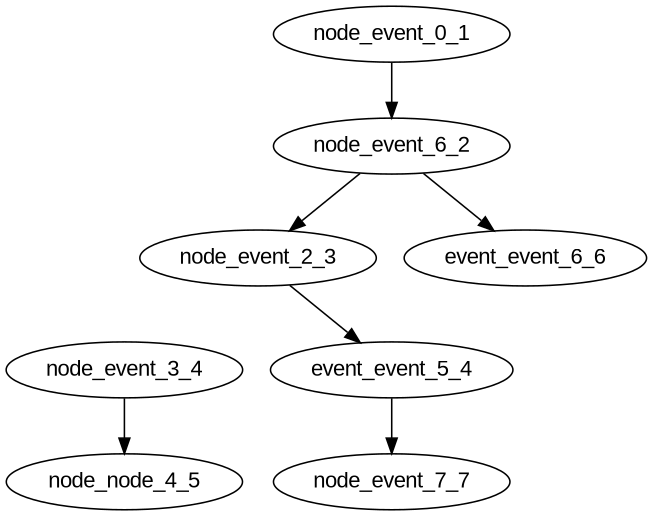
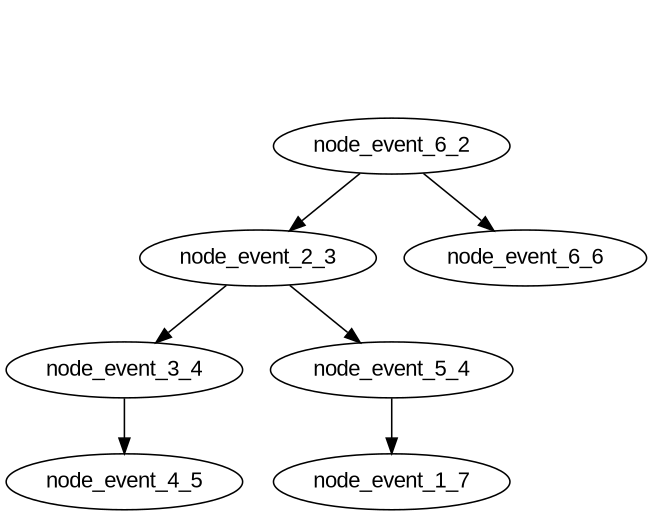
node "node_event_0_1": removed
node "event_event_6_6": label "event_event_6_6" -> "node_event_6_6"
edge "node_event_2_3" -> "node_event_3_4": added
node "event_event_5_4": label "event_event_5_4" -> "node_event_5_4"
node "node_node_4_5": label "node_node_4_5" -> "node_event_4_5"
node "node_event_7_7": label "node_event_7_7" -> "node_event_1_7"
